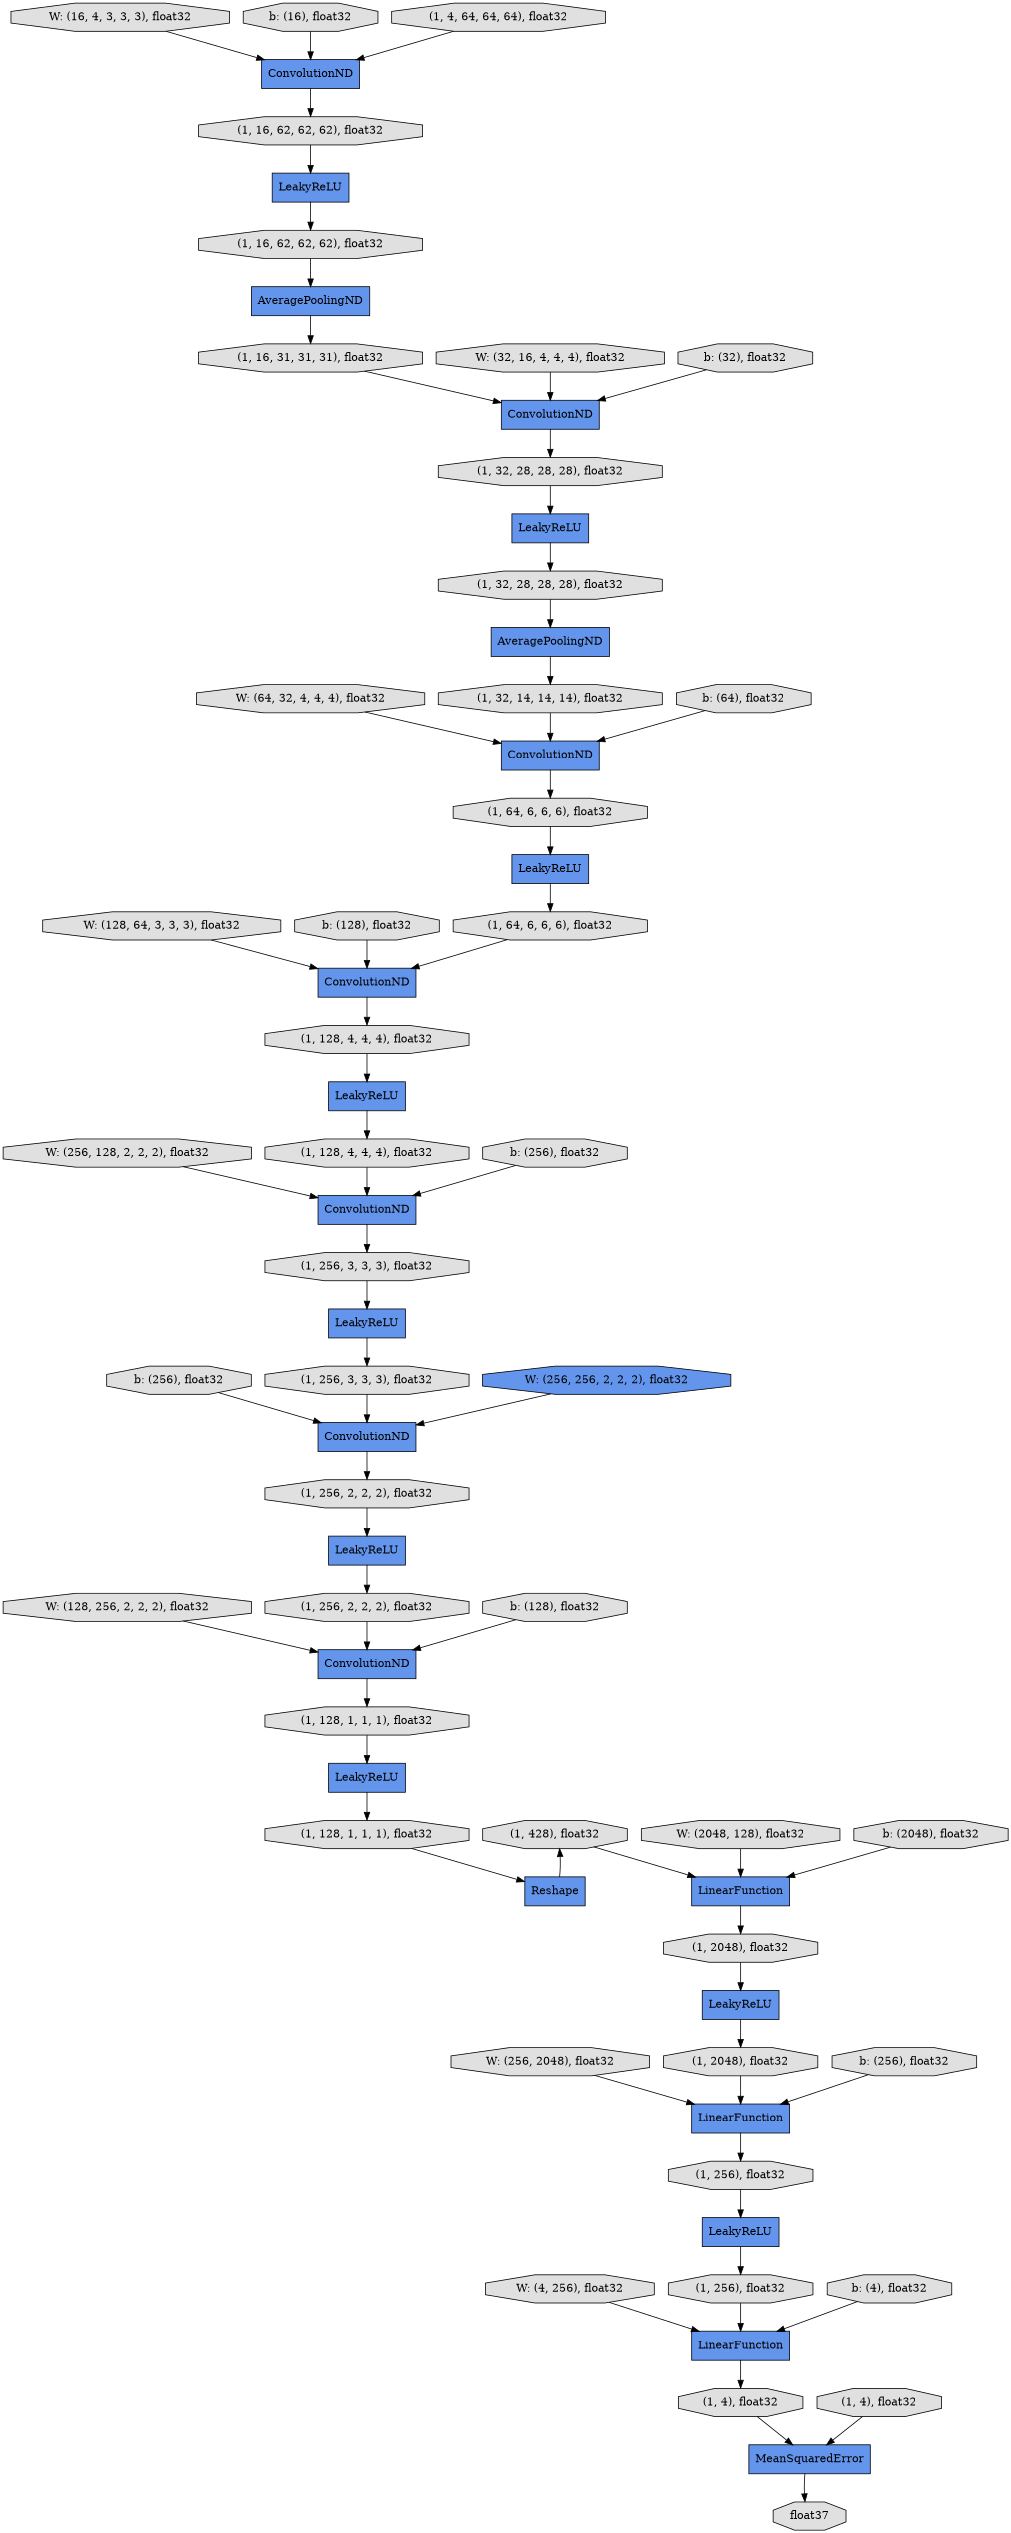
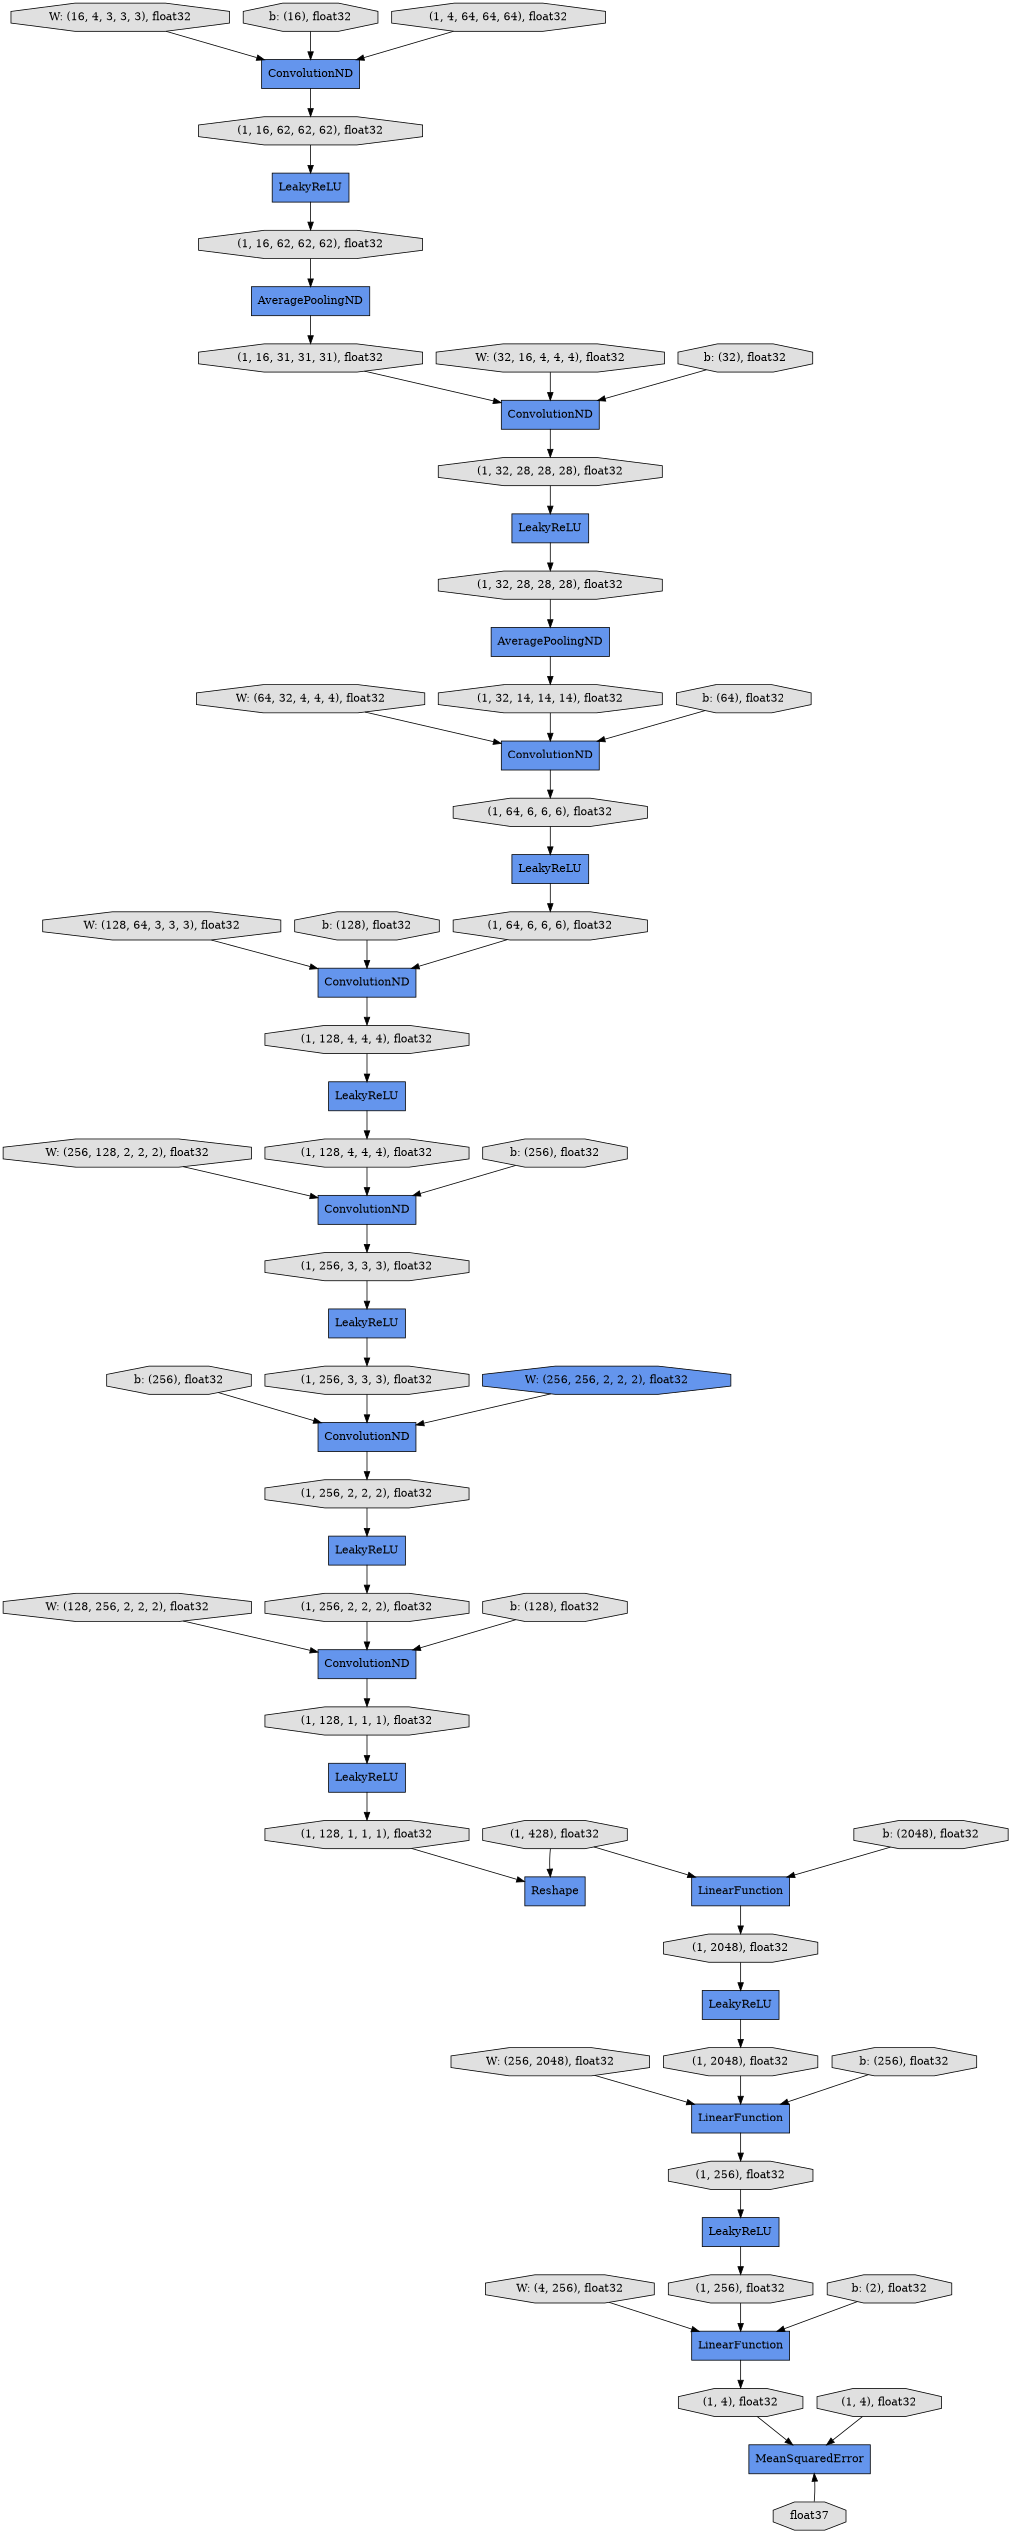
node "W: (2048, 128), float32": removed
edge "Reshape" -> "(1, 428), float32": reversed
node "b: (4), float32": label "b: (4), float32" -> "b: (2), float32"
edge "MeanSquaredError" -> "float37": reversed
